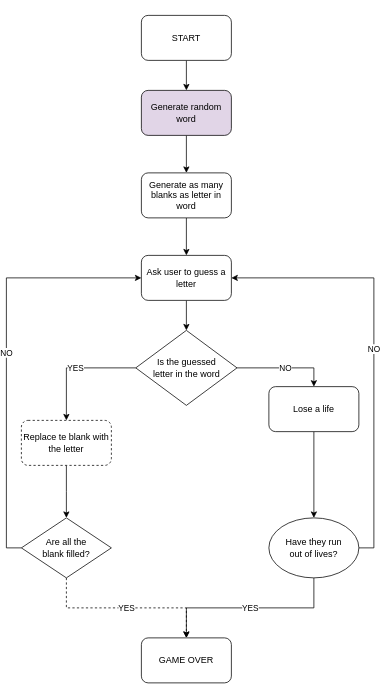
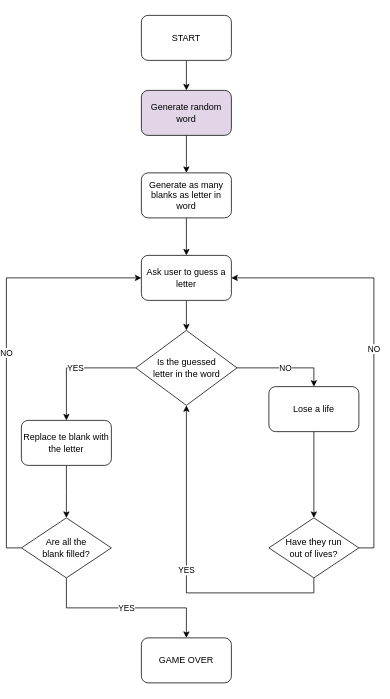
node "Replace te blank with the letter": style dashed -> solid
node "Have they run out of lives?": shape ellipse -> diamond
edge "Are all the blank filled?" -> "GAME OVER": style dashed -> solid
edge "Have they run out of lives?" -> "GAME OVER": now "Have they run out of lives?" -> "Is the guessed letter in the word"
